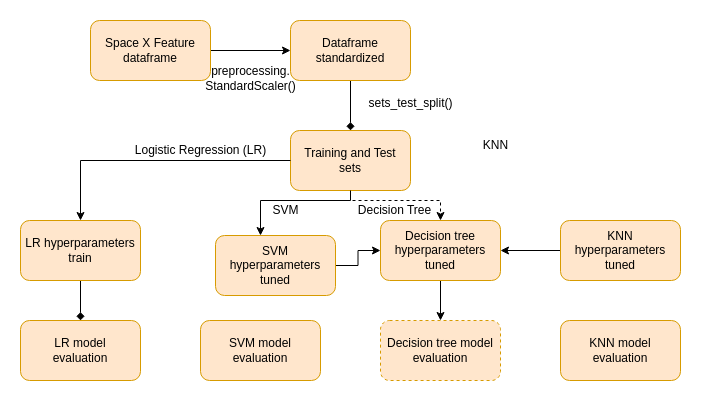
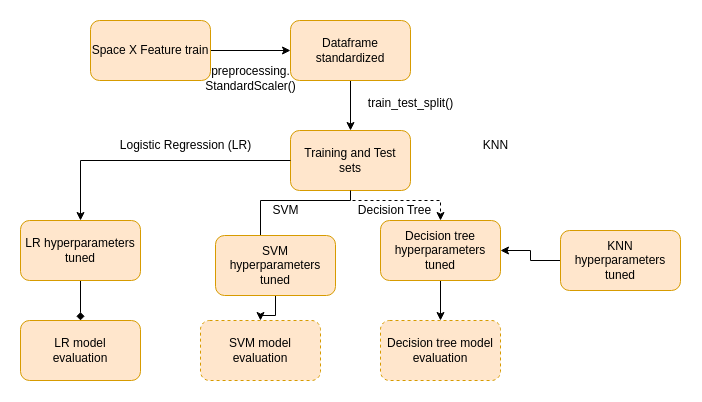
node "Space X Feature dataframe": label "Space X Feature dataframe" -> "Space X Feature train"
node "sets_test_split()": label "sets_test_split()" -> "train_test_split()"
edge "Dataframe standardized" -> "Training and Test sets": arrowhead diamond -> classic
node "Logistic Regression (LR)": moved (201, 151) -> (186, 146)
edge "Training and Test sets" -> "SVM hyperparameters tuned": arrowhead classic -> none
node "LR hyperparameters train": label "LR hyperparameters train" -> "LR hyperparameters tuned"
node "KNN hyperparameters tuned": moved (621, 251) -> (621, 261)
edge "SVM hyperparameters tuned" -> "Decision tree hyperparameters tuned": now "SVM hyperparameters tuned" -> "SVM model evaluation"
node "SVM model evaluation": style solid -> dashed
node "KNN model evaluation": removed
